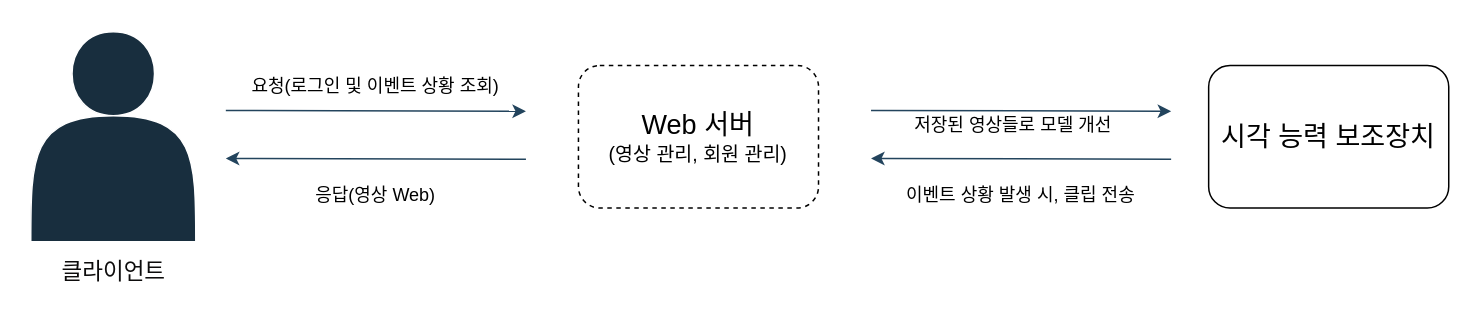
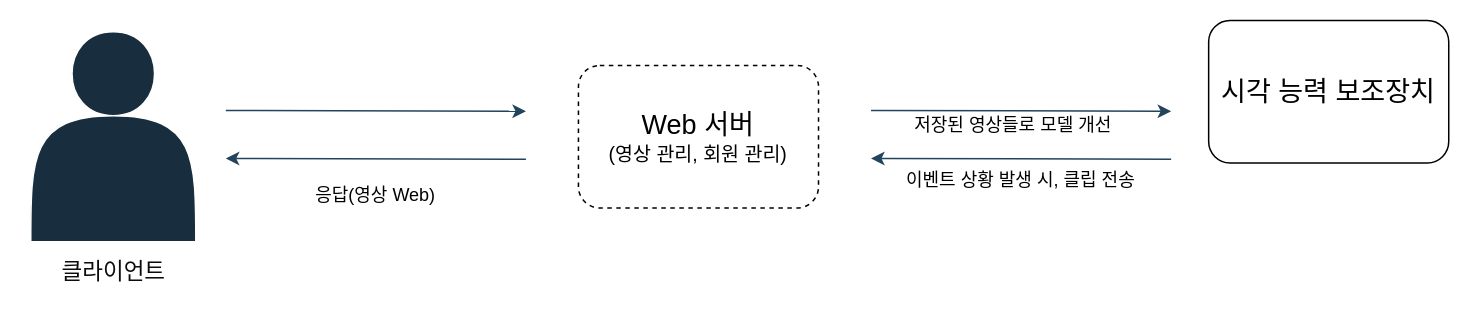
node "요청(로그인 및 이벤트 상황 조회)": removed
node "시각 능력 보조장치": moved (1328, 137) -> (1328, 92)
node "이벤트 상황 발생 시, 클립 전송": moved (1021, 196) -> (1021, 181)
